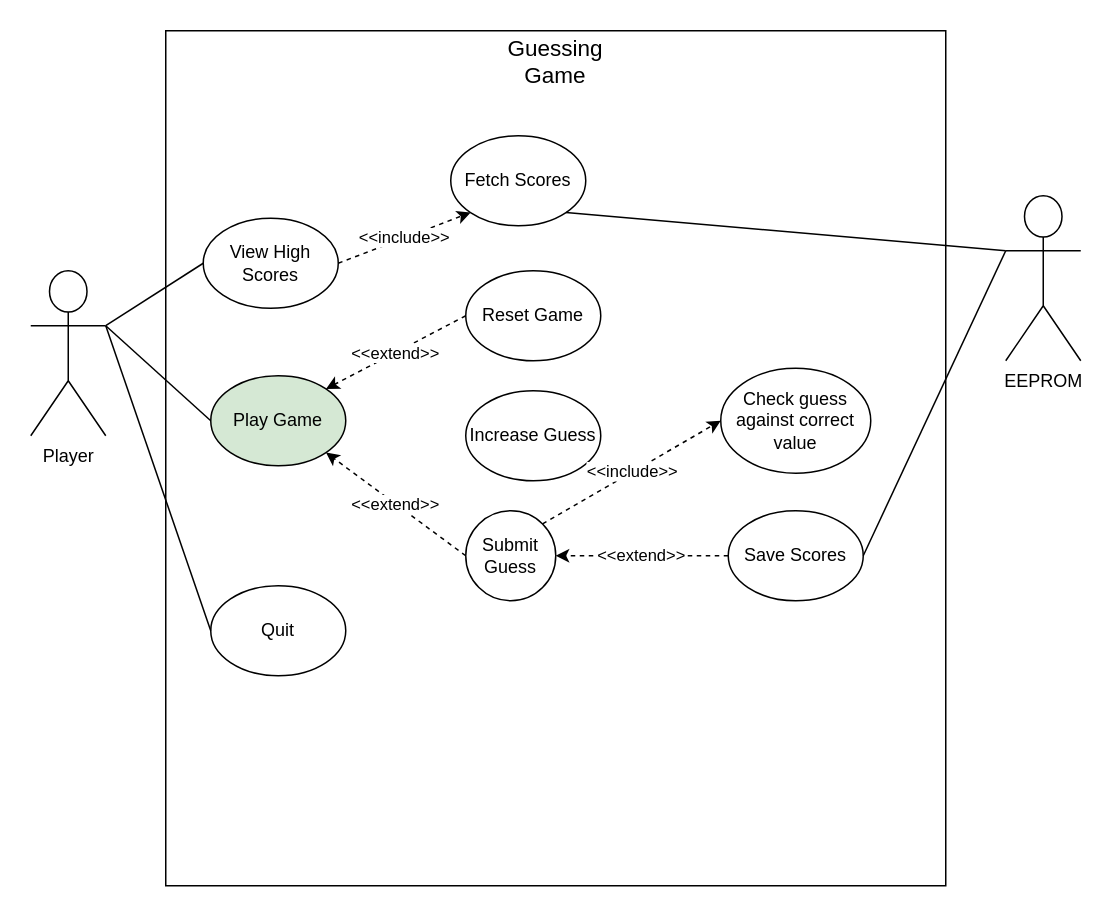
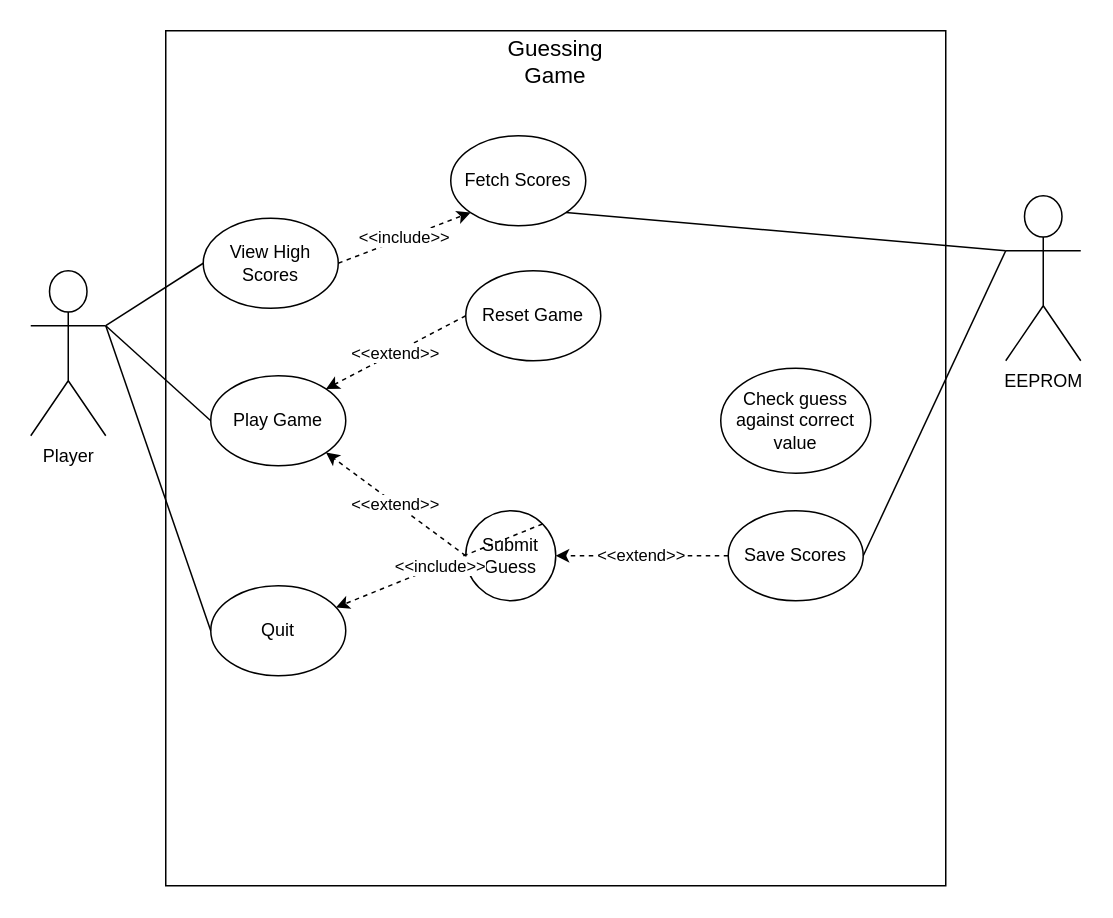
node "Play Game": fillcolor #d5e8d4 -> #ffffff
node "Increase Guess": removed
edge "Submit Guess" -> "Check guess against correct value": now "Submit Guess" -> "Quit"
